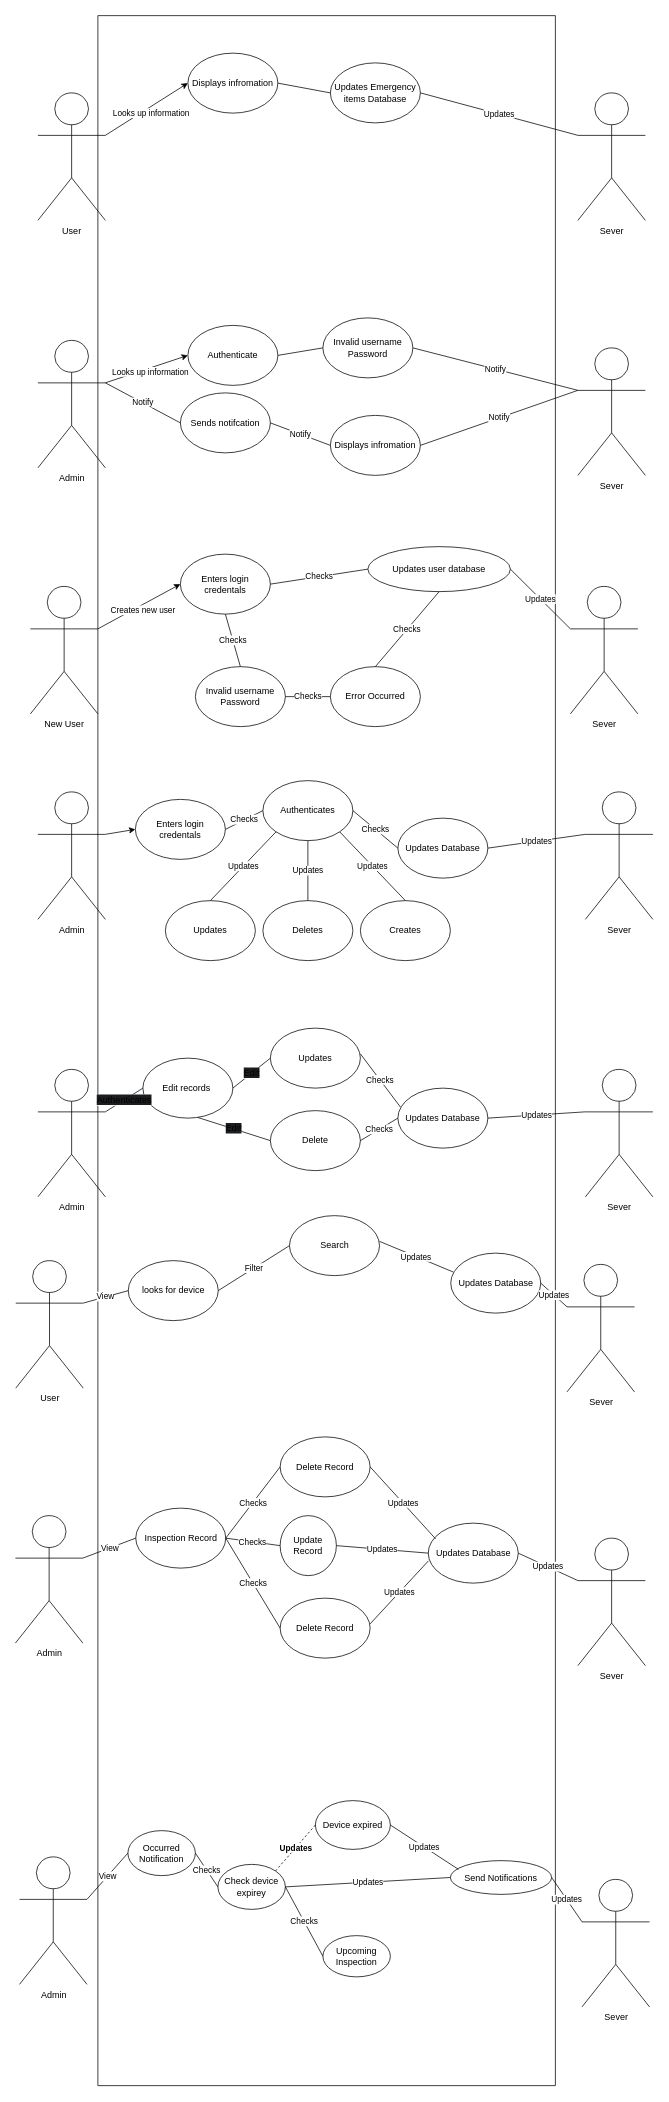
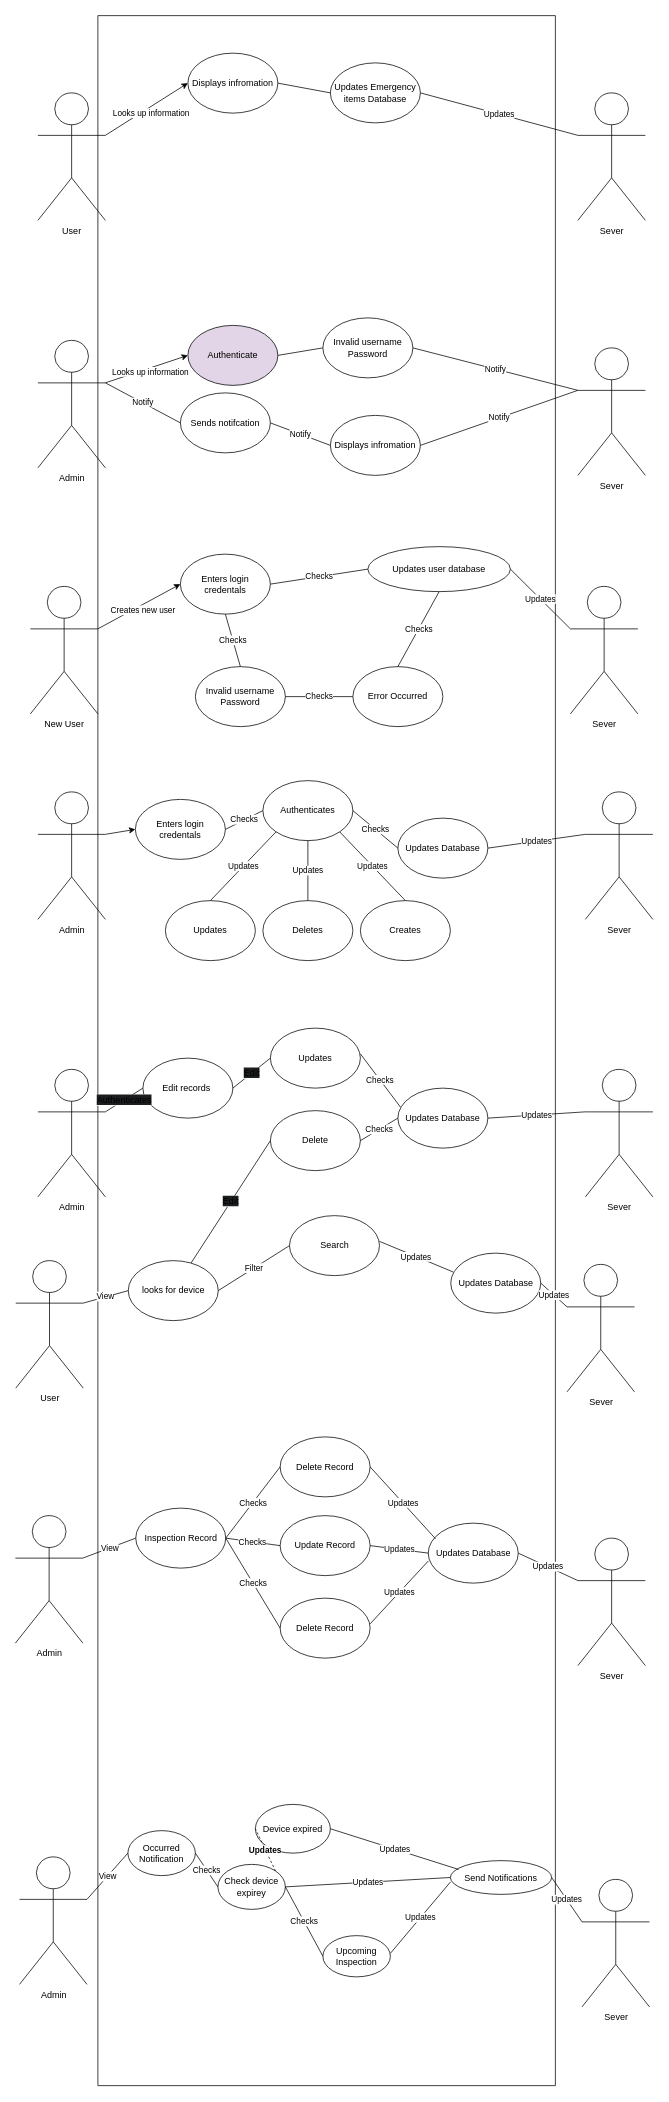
node "Authenticate": fillcolor #ffffff -> #e1d5e7
node "Error Occurred": moved (375, 696) -> (398, 696)
edge "Edit records" -- "Delete": now "looks for device" -- "Delete"
node "Update Record": size 56x60 -> 90x60
node "Device expired": moved (353, 1825) -> (293, 1829)
edge "Send Notifications" -- "Upcoming Inspection": added, label "Updates"
